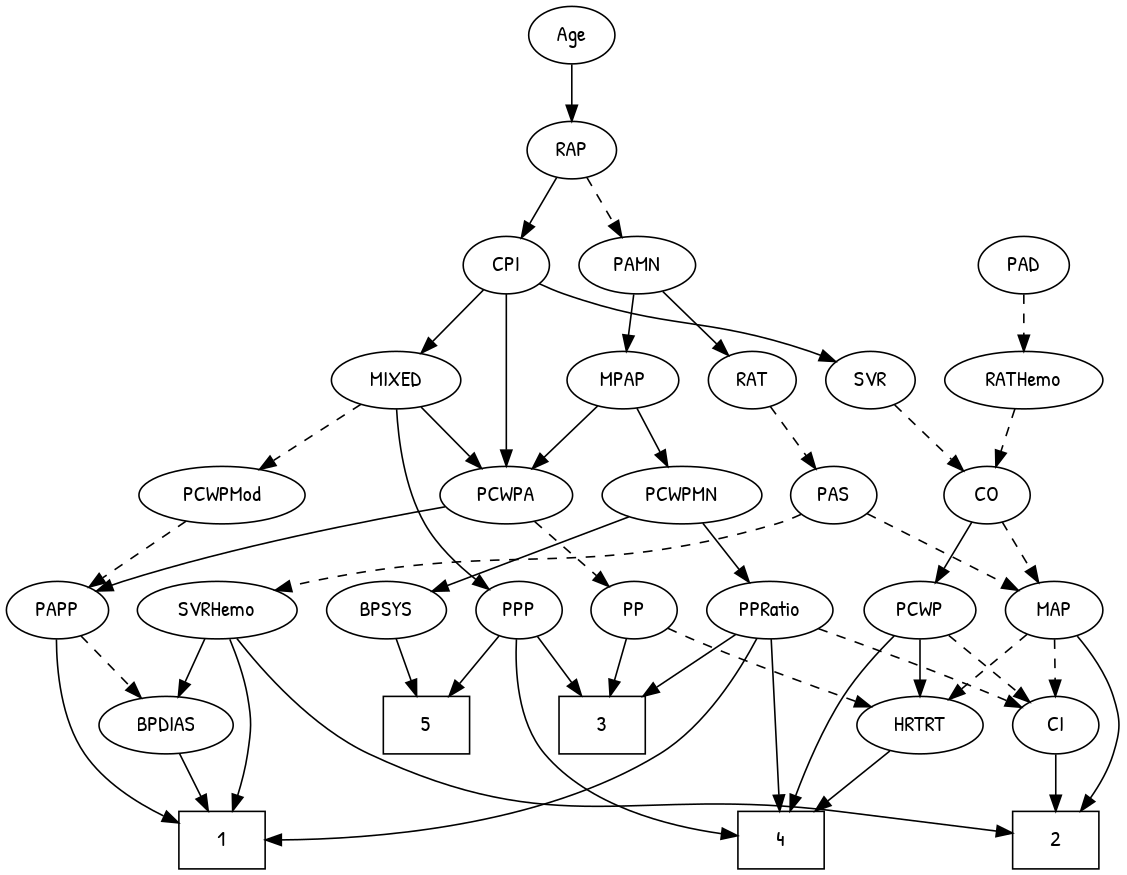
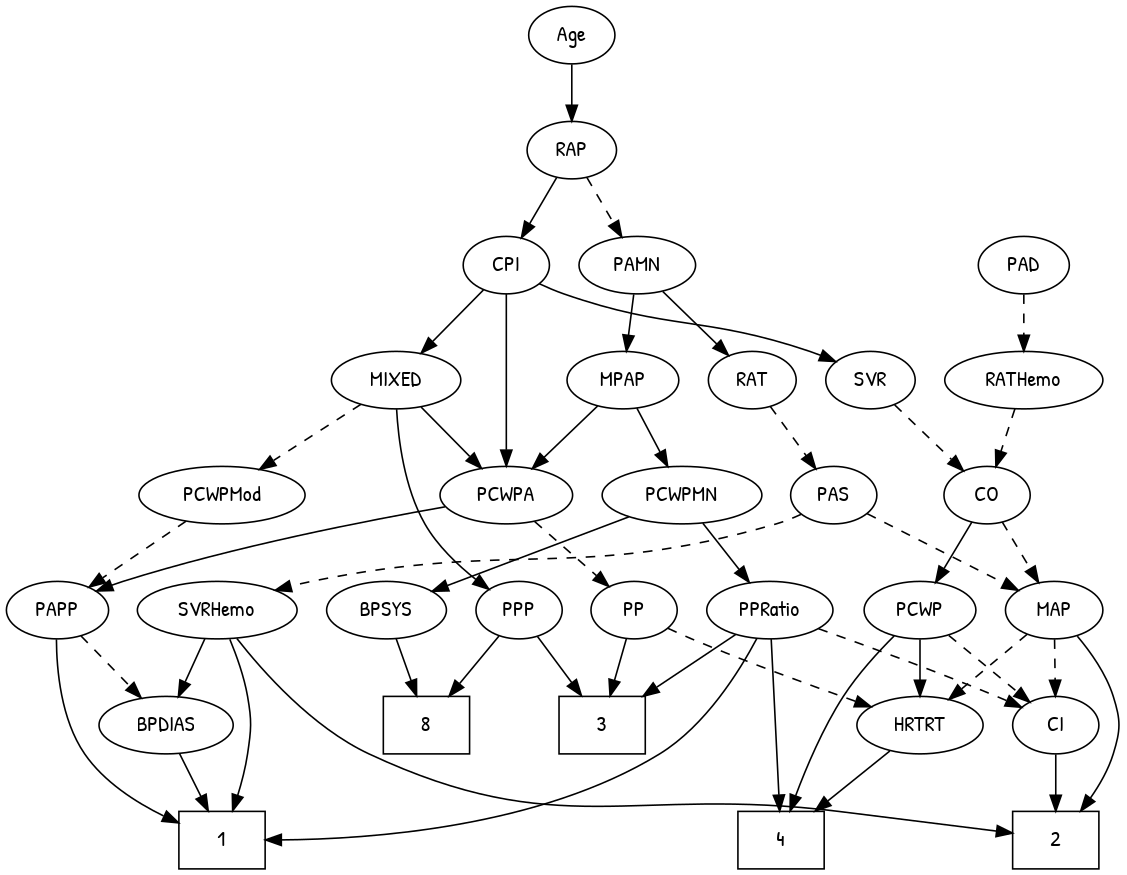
node "5": label "5" -> "8"
edge "PPP" -> "4": removed
